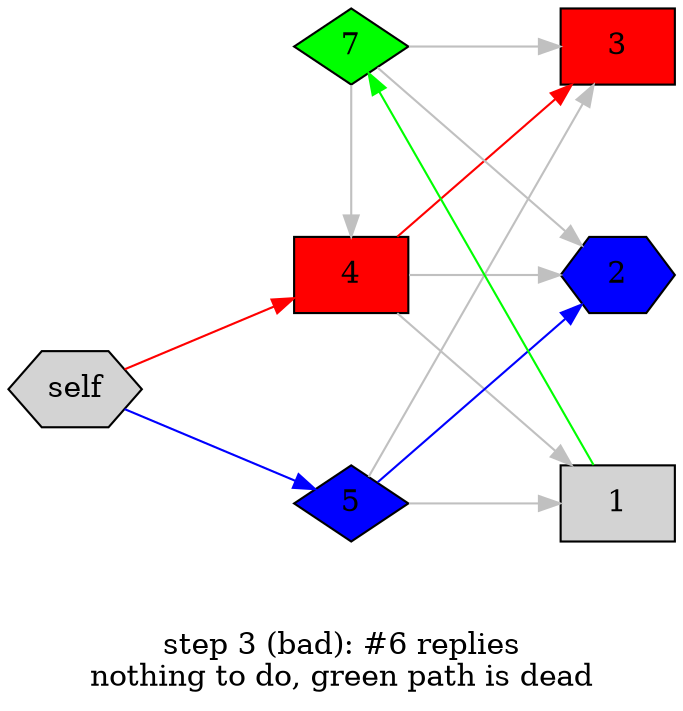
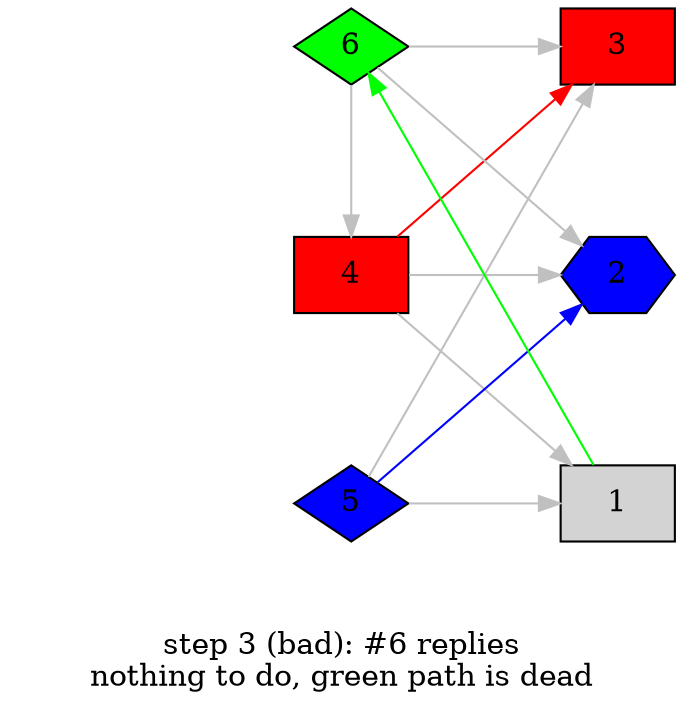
node "7": label "7" -> "6"
node "self": removed
